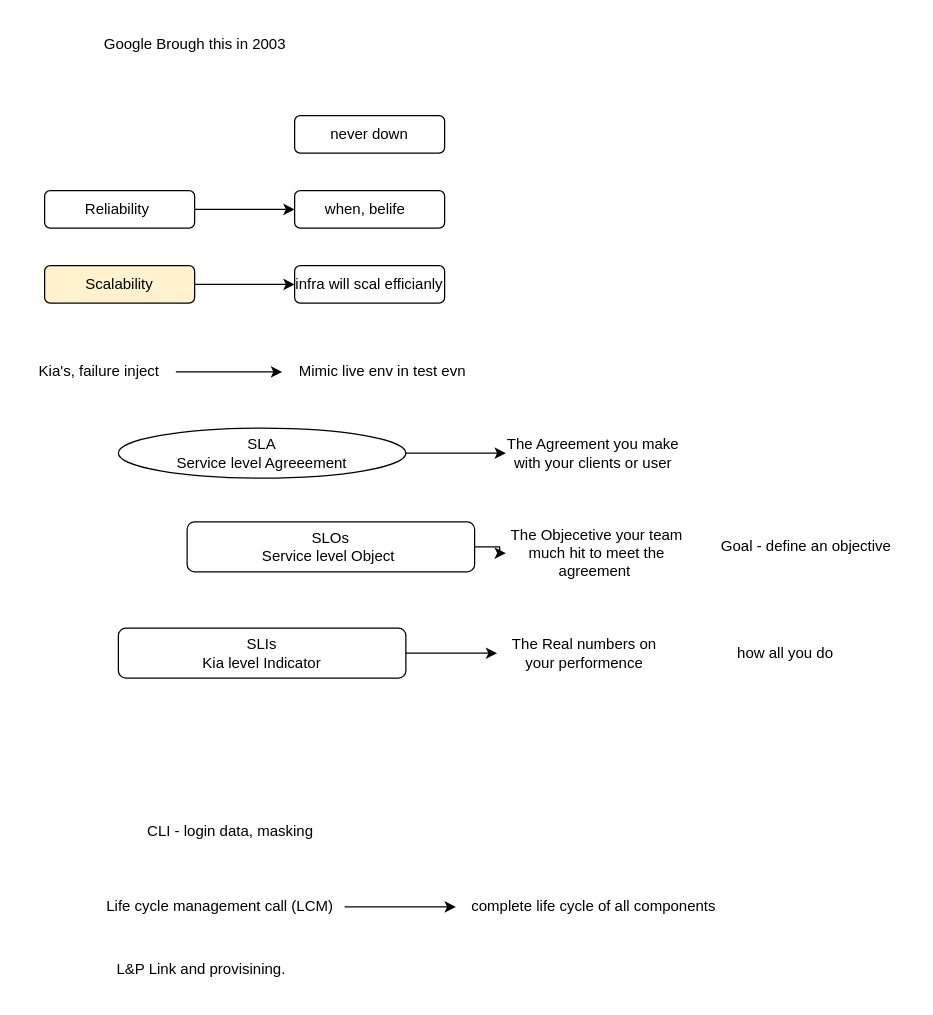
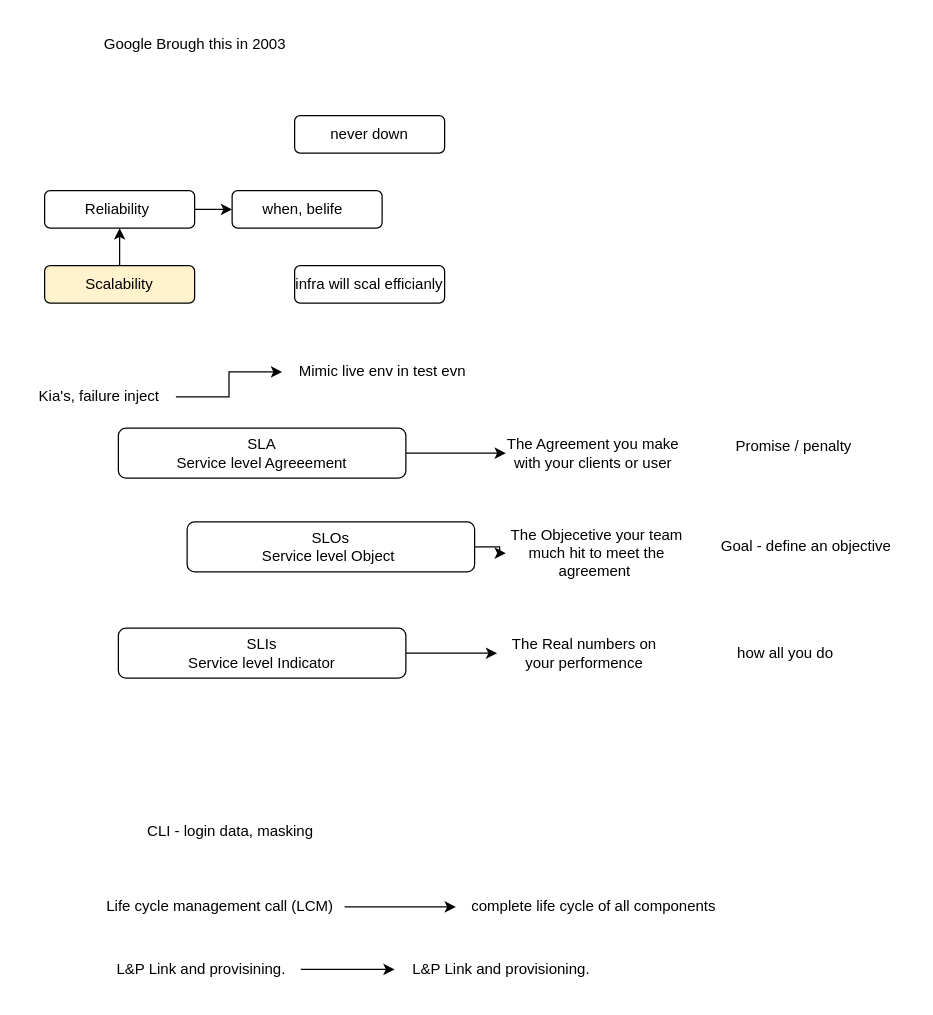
node "when, belife": moved (369, 209) -> (307, 209)
edge "Scalability" -> "infra will scal efficianly": now "Scalability" -> "Reliability"
node "Kia's, failure inject": moved (101, 372) -> (101, 397)
node "Promise / penalty": added
node "SLA Service level Agreeement": shape ellipse -> rounded rectangle
node "SLIs Kia level Indicator": label "SLIs Kia level Indicator" -> "SLIs Service level Indicator"
edge "L&P Link and provisining." -> "L&P Link and provisioning.": added
node "L&P Link and provisioning.": added
